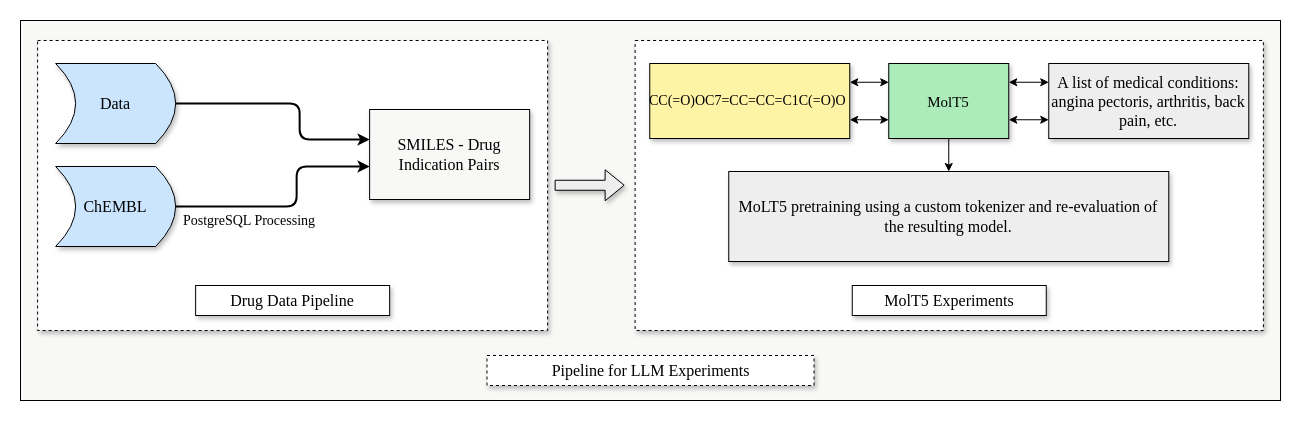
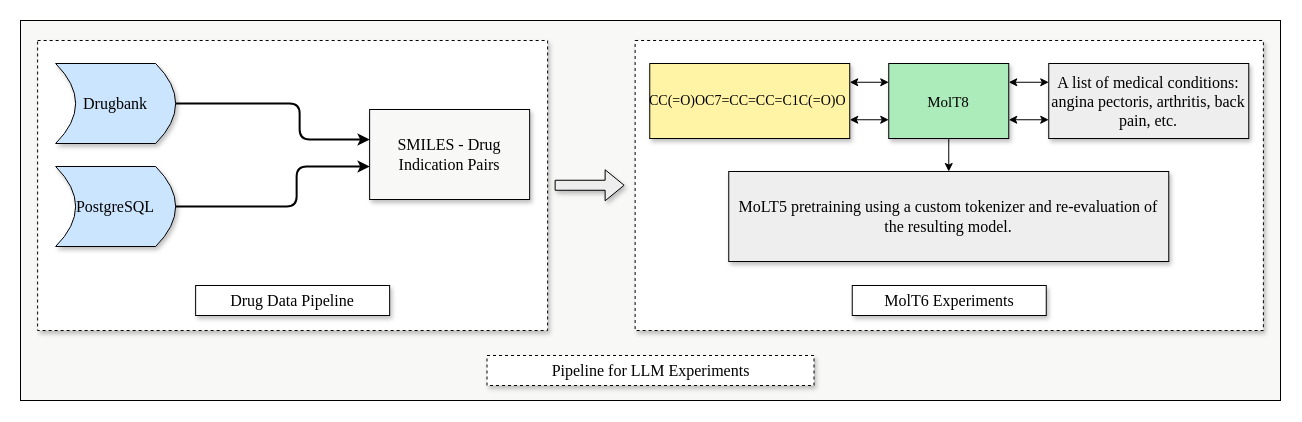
node "MolT5": label "MolT5" -> "MolT8"
node "Data": label "Data" -> "Drugbank"
node "ChEMBL": label "ChEMBL" -> "PostgreSQL"
node "PostgreSQL Processing": removed
node "MolT5 Experiments": label "MolT5 Experiments" -> "MolT6 Experiments"
